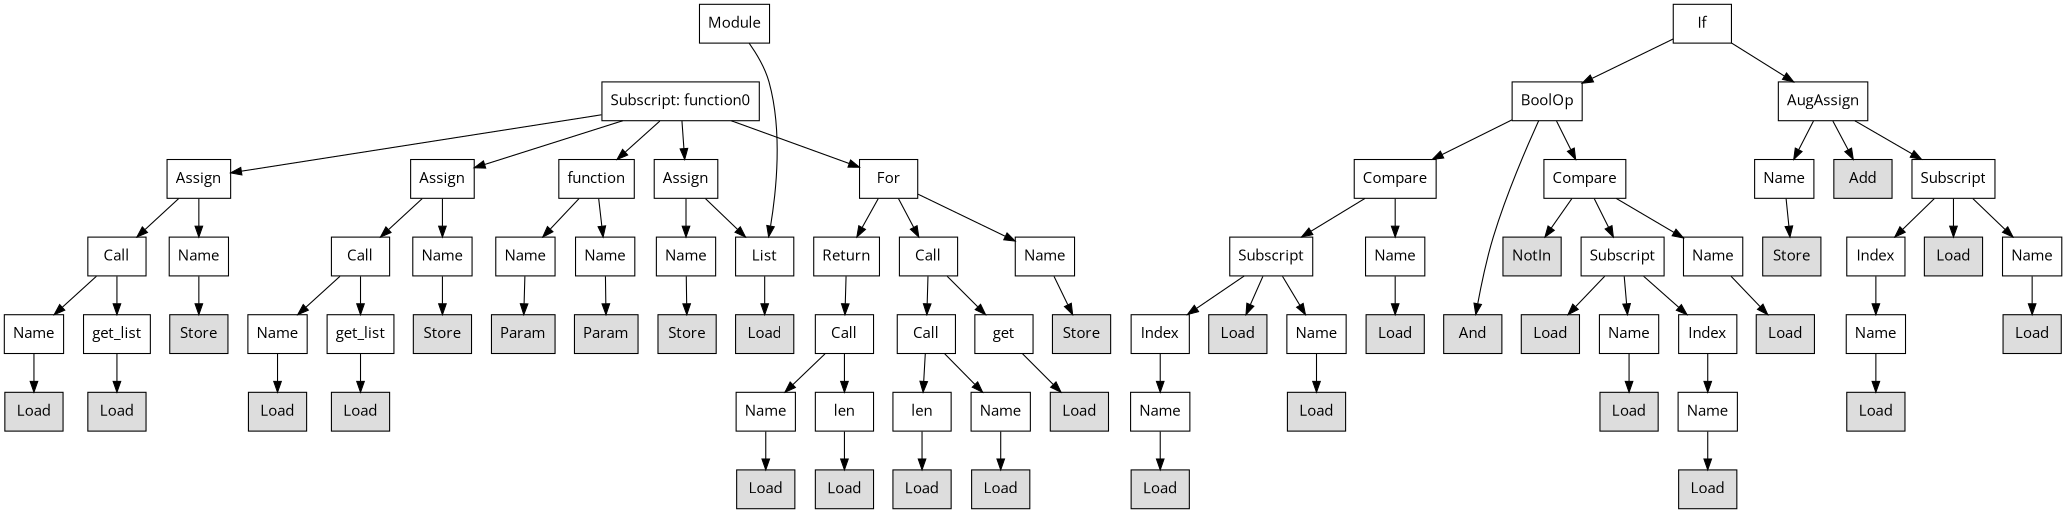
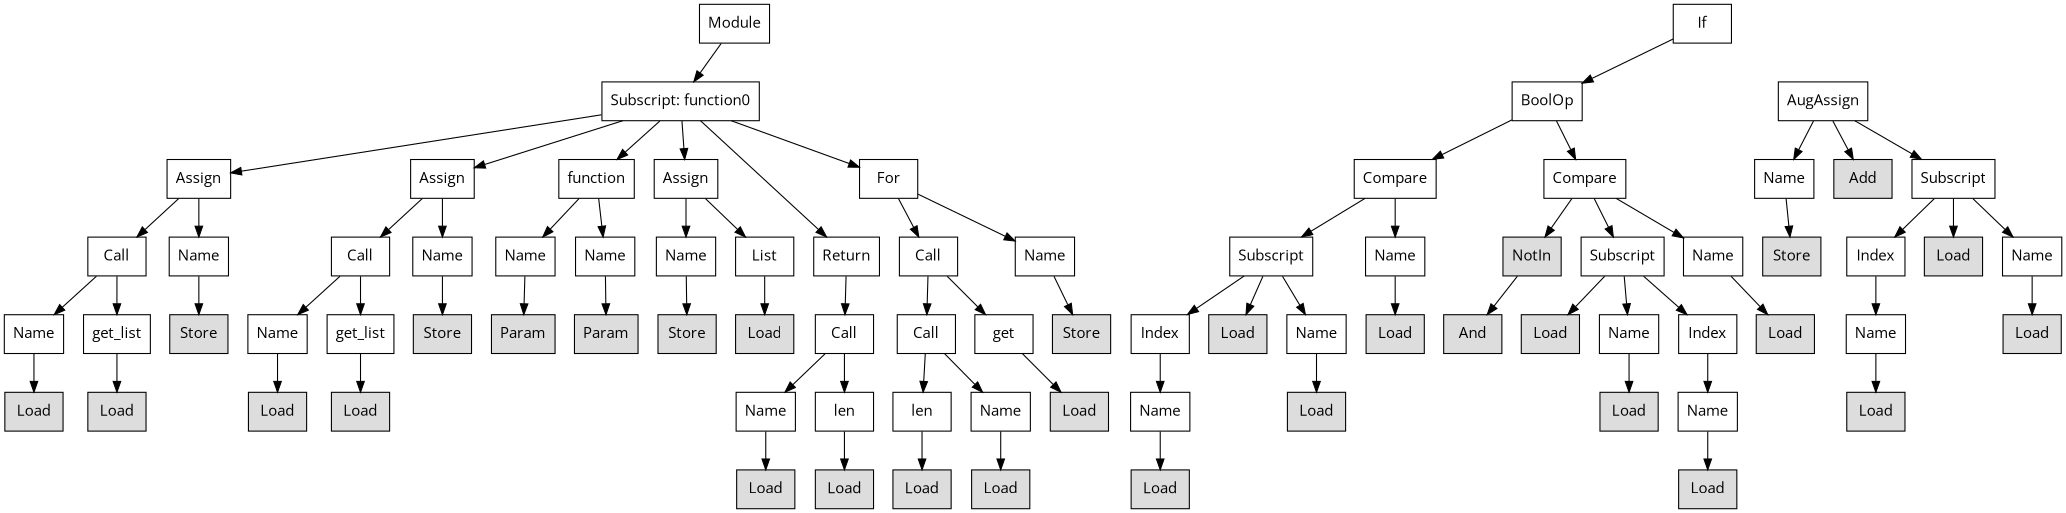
edge "If" -> "AugAssign": removed
edge "Module" -> "List": now "Module" -> "Subscript: function0"
edge "BoolOp" -> "And": now "NotIn" -> "And"
edge "For" -> "Return": now "Subscript: function0" -> "Return"
